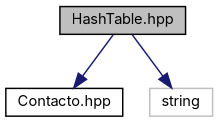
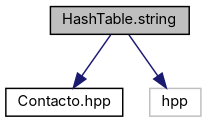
node "HashTable.hpp": label "HashTable.hpp" -> "HashTable.string"
node "string": label "string" -> "hpp"
